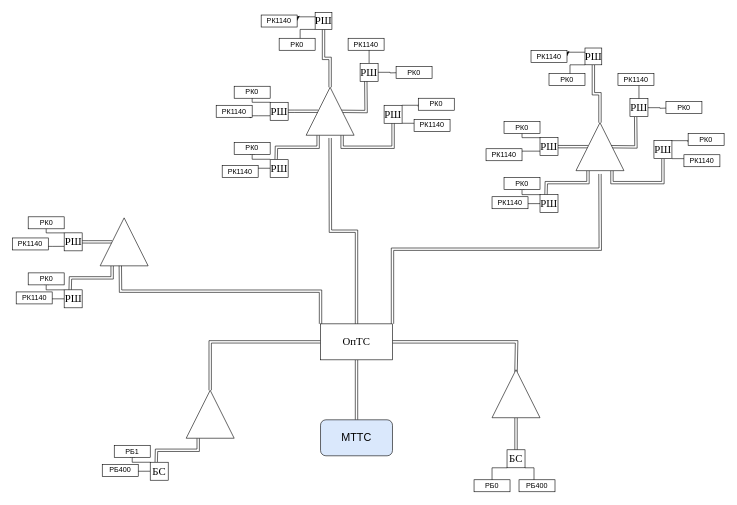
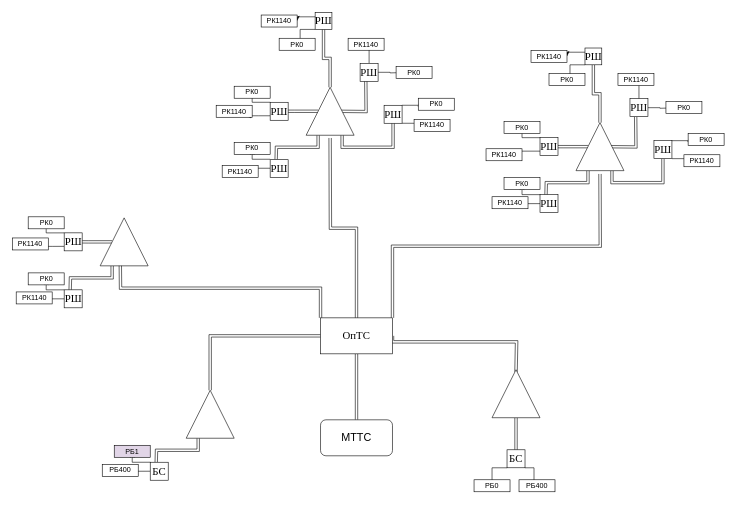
node "ОпТС": moved (357, 342) -> (357, 336)
node "МТТС": fillcolor #dae8fc -> #ffffff
node "РБ1": fillcolor #ffffff -> #e1d5e7
